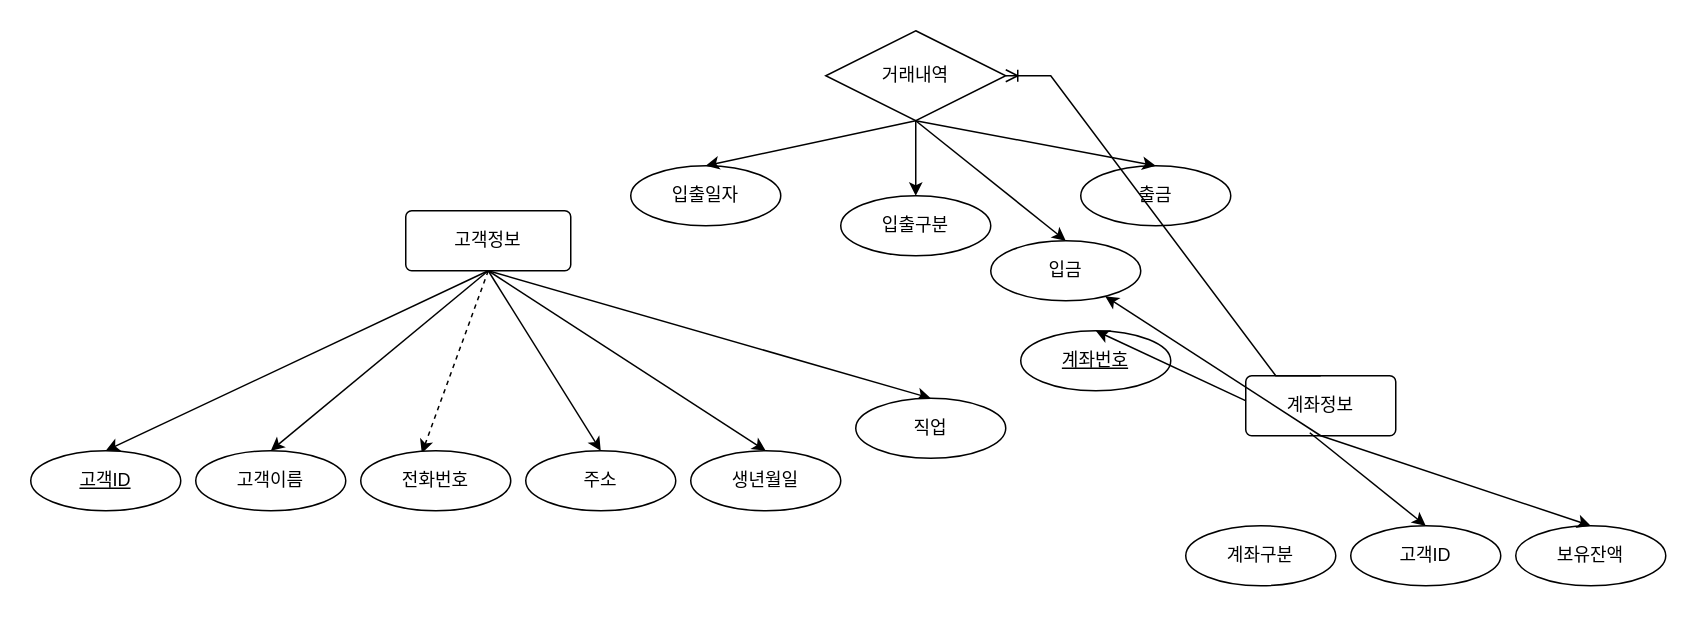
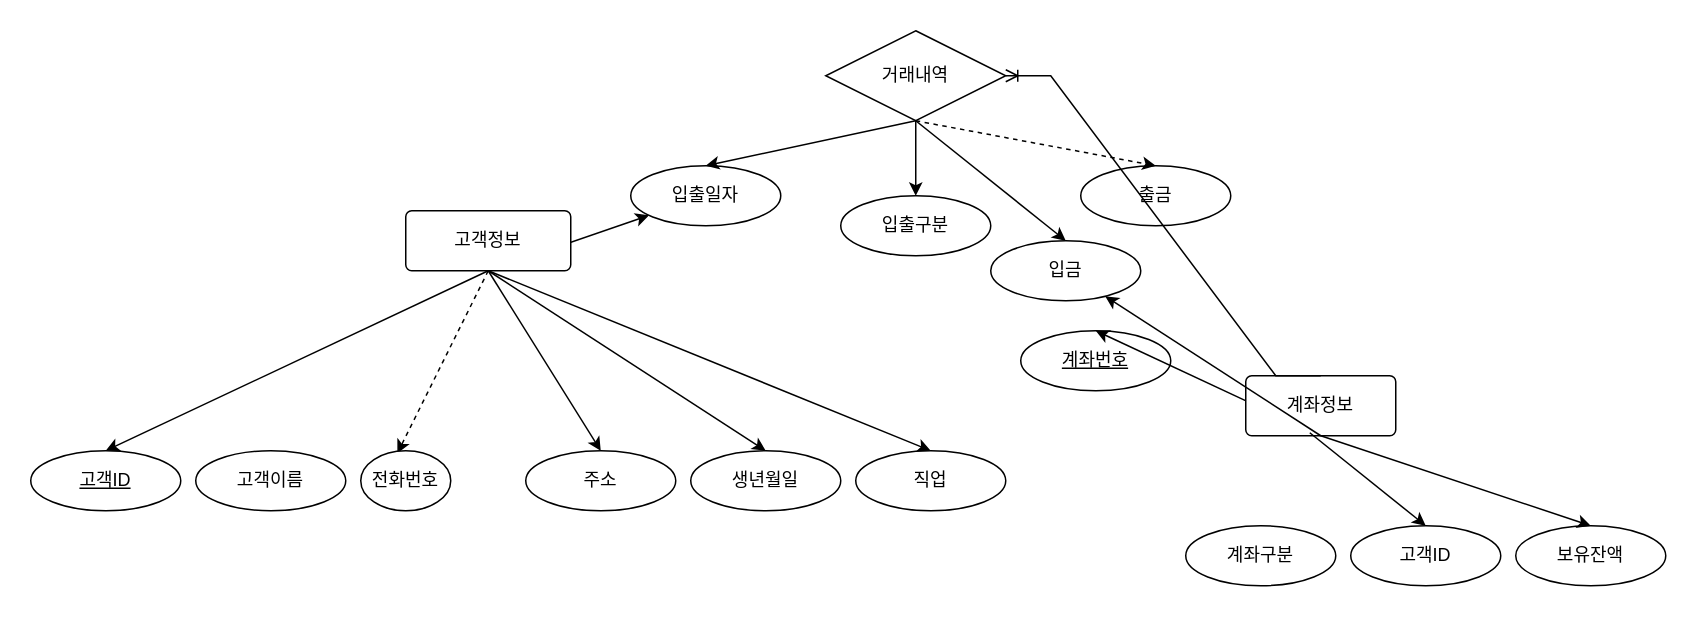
edge "거래내역" -> "출금": style solid -> dashed
edge "고객정보" -> "고객이름": now "고객정보" -> "입출일자"
node "직업": moved (931, 428) -> (931, 481)
node "전화번호": size 150x60 -> 90x60
